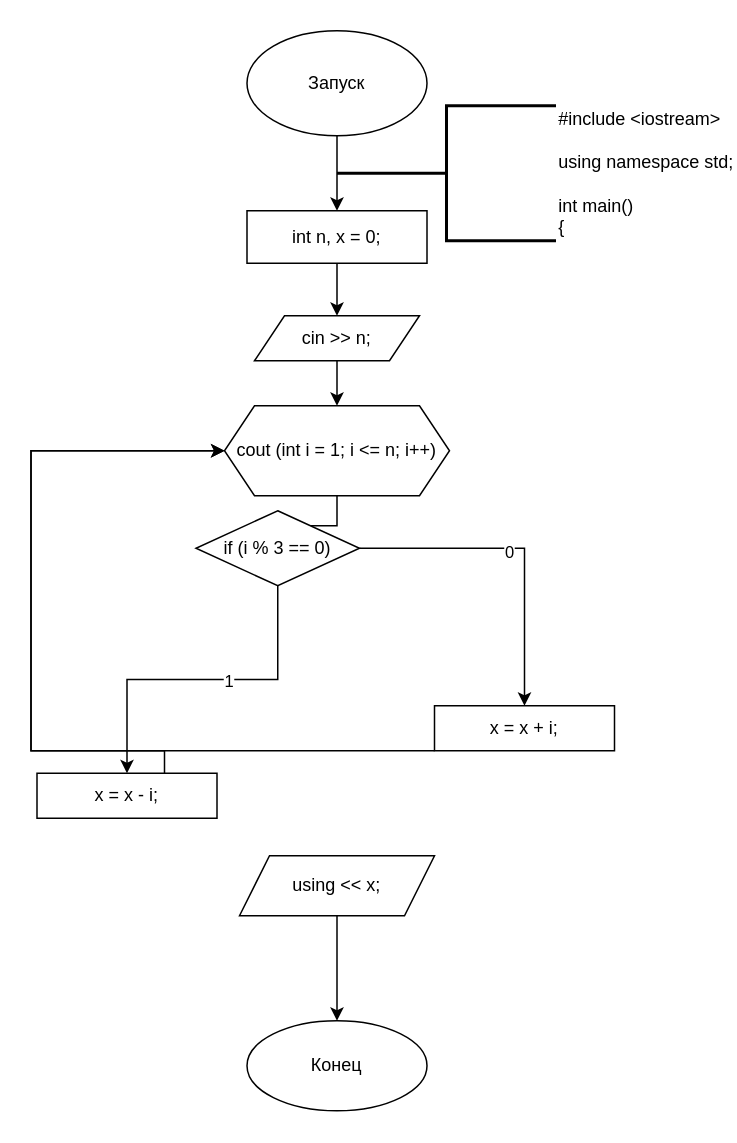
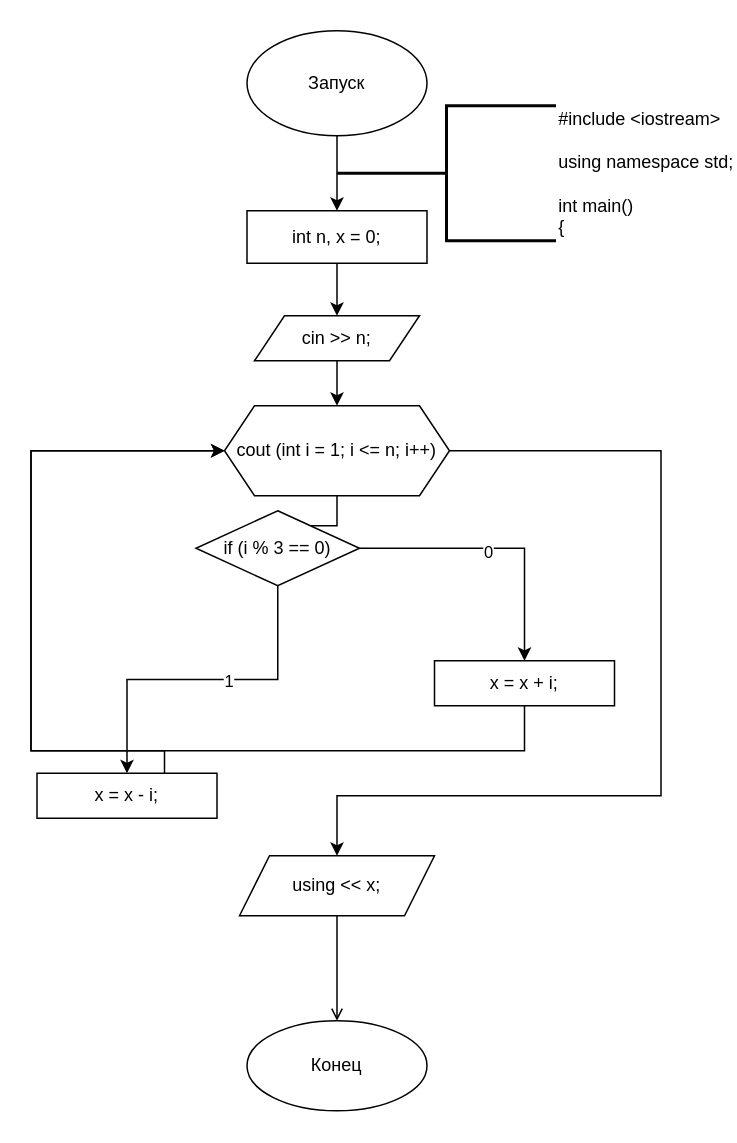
edge "cout (int i = 1; i <= n; i++)" -> "using << x;": added
node "x = x + i;": moved (524, 728) -> (524, 683)
edge "using << x;" -> "Конец": arrowhead classic -> open
